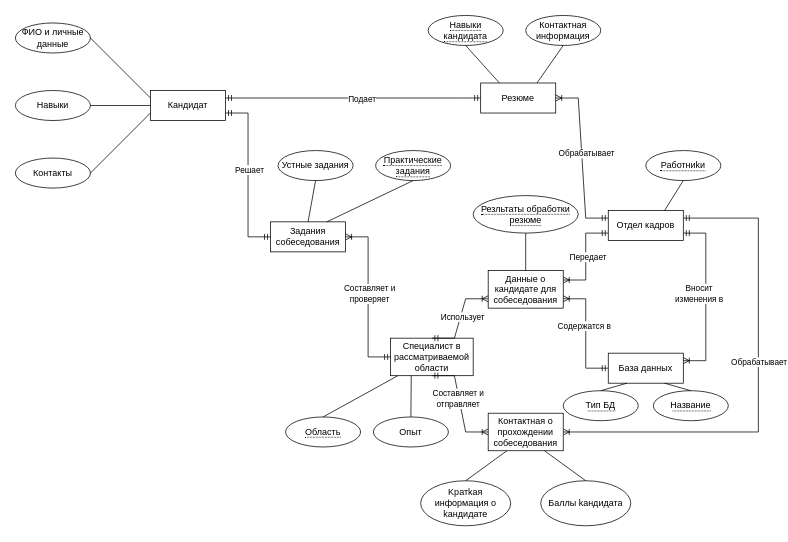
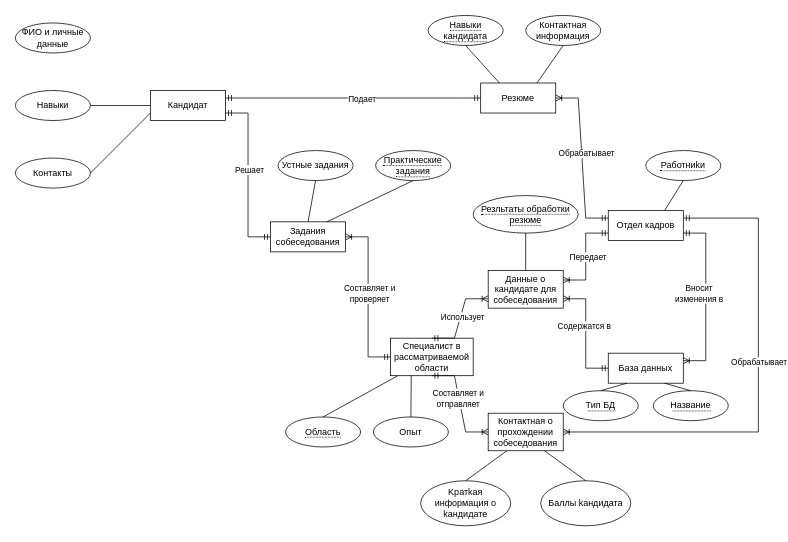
edge "ФИО и личные данные" -- "Кандидат": removed
